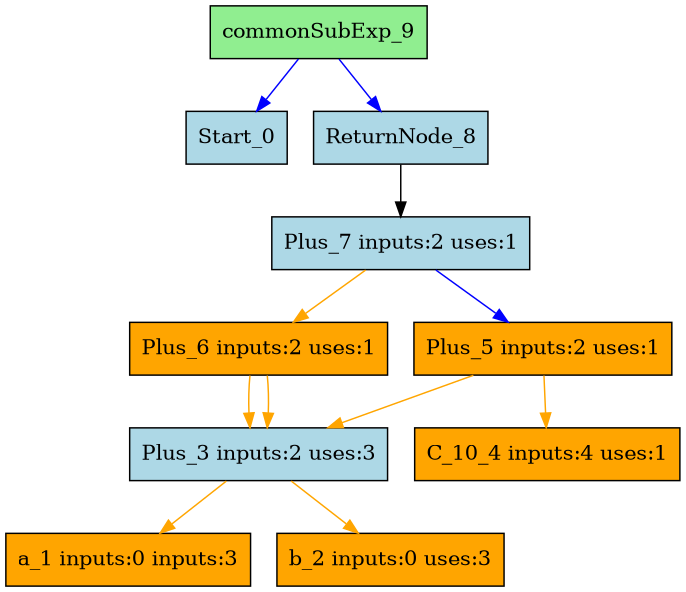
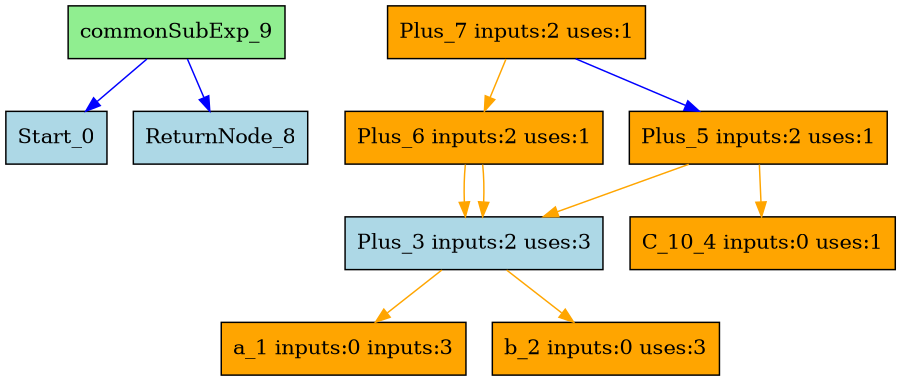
edge "ReturnNode_8" -> "Plus_7 inputs:2 uses:1": removed
node "Plus_7 inputs:2 uses:1": fillcolor lightblue -> orange
node "C_10_4 inputs:4 uses:1": label "C_10_4 inputs:4 uses:1" -> "C_10_4 inputs:0 uses:1"
